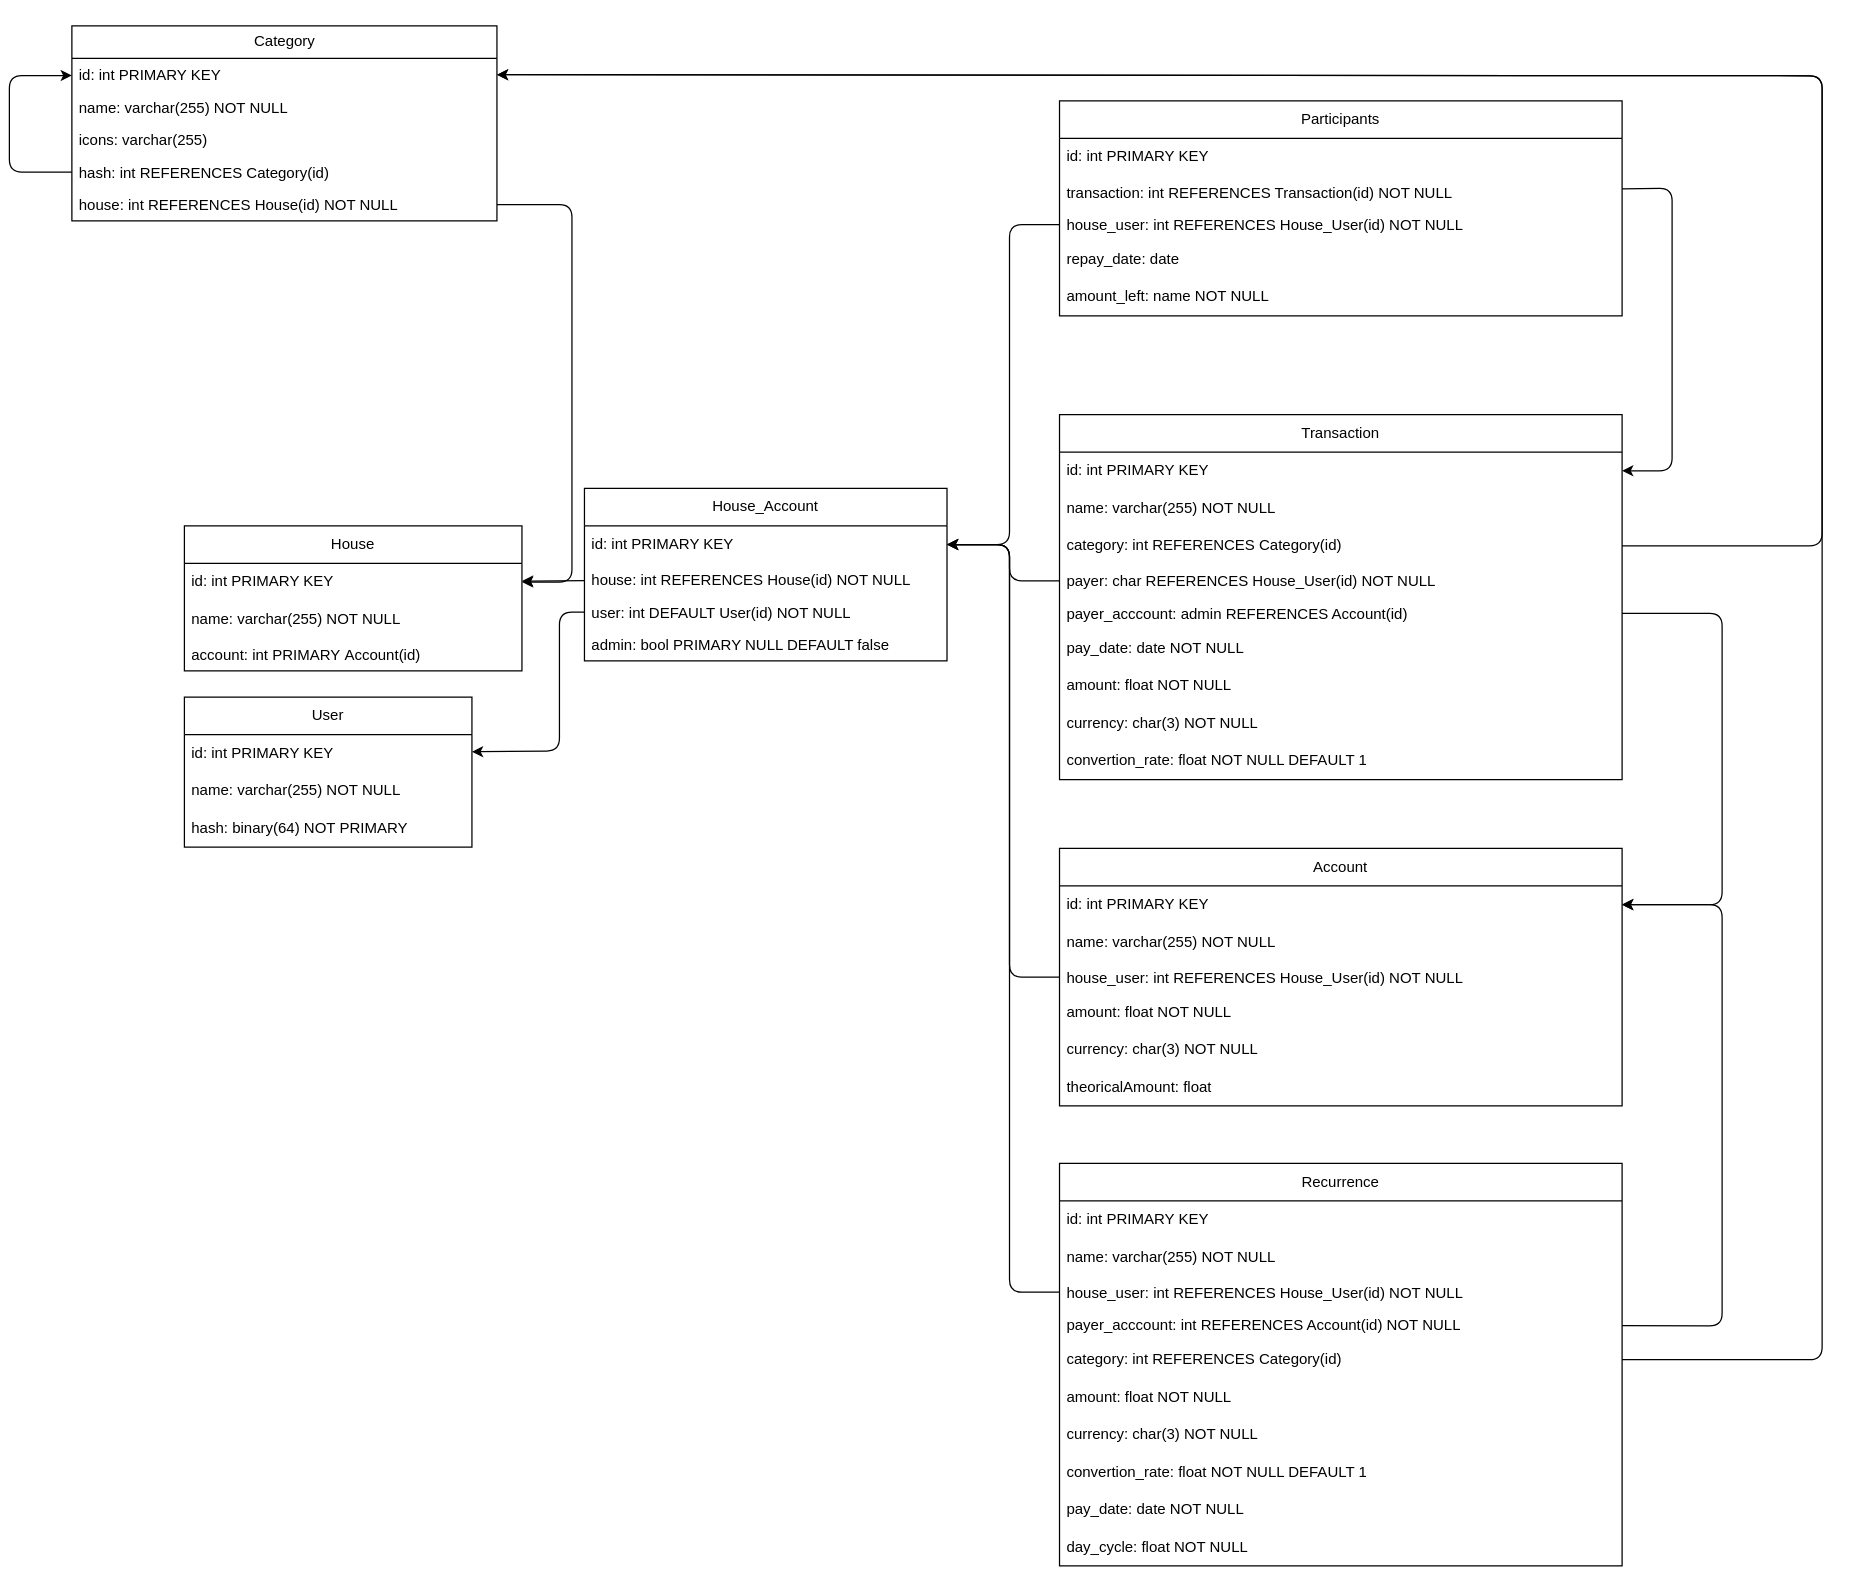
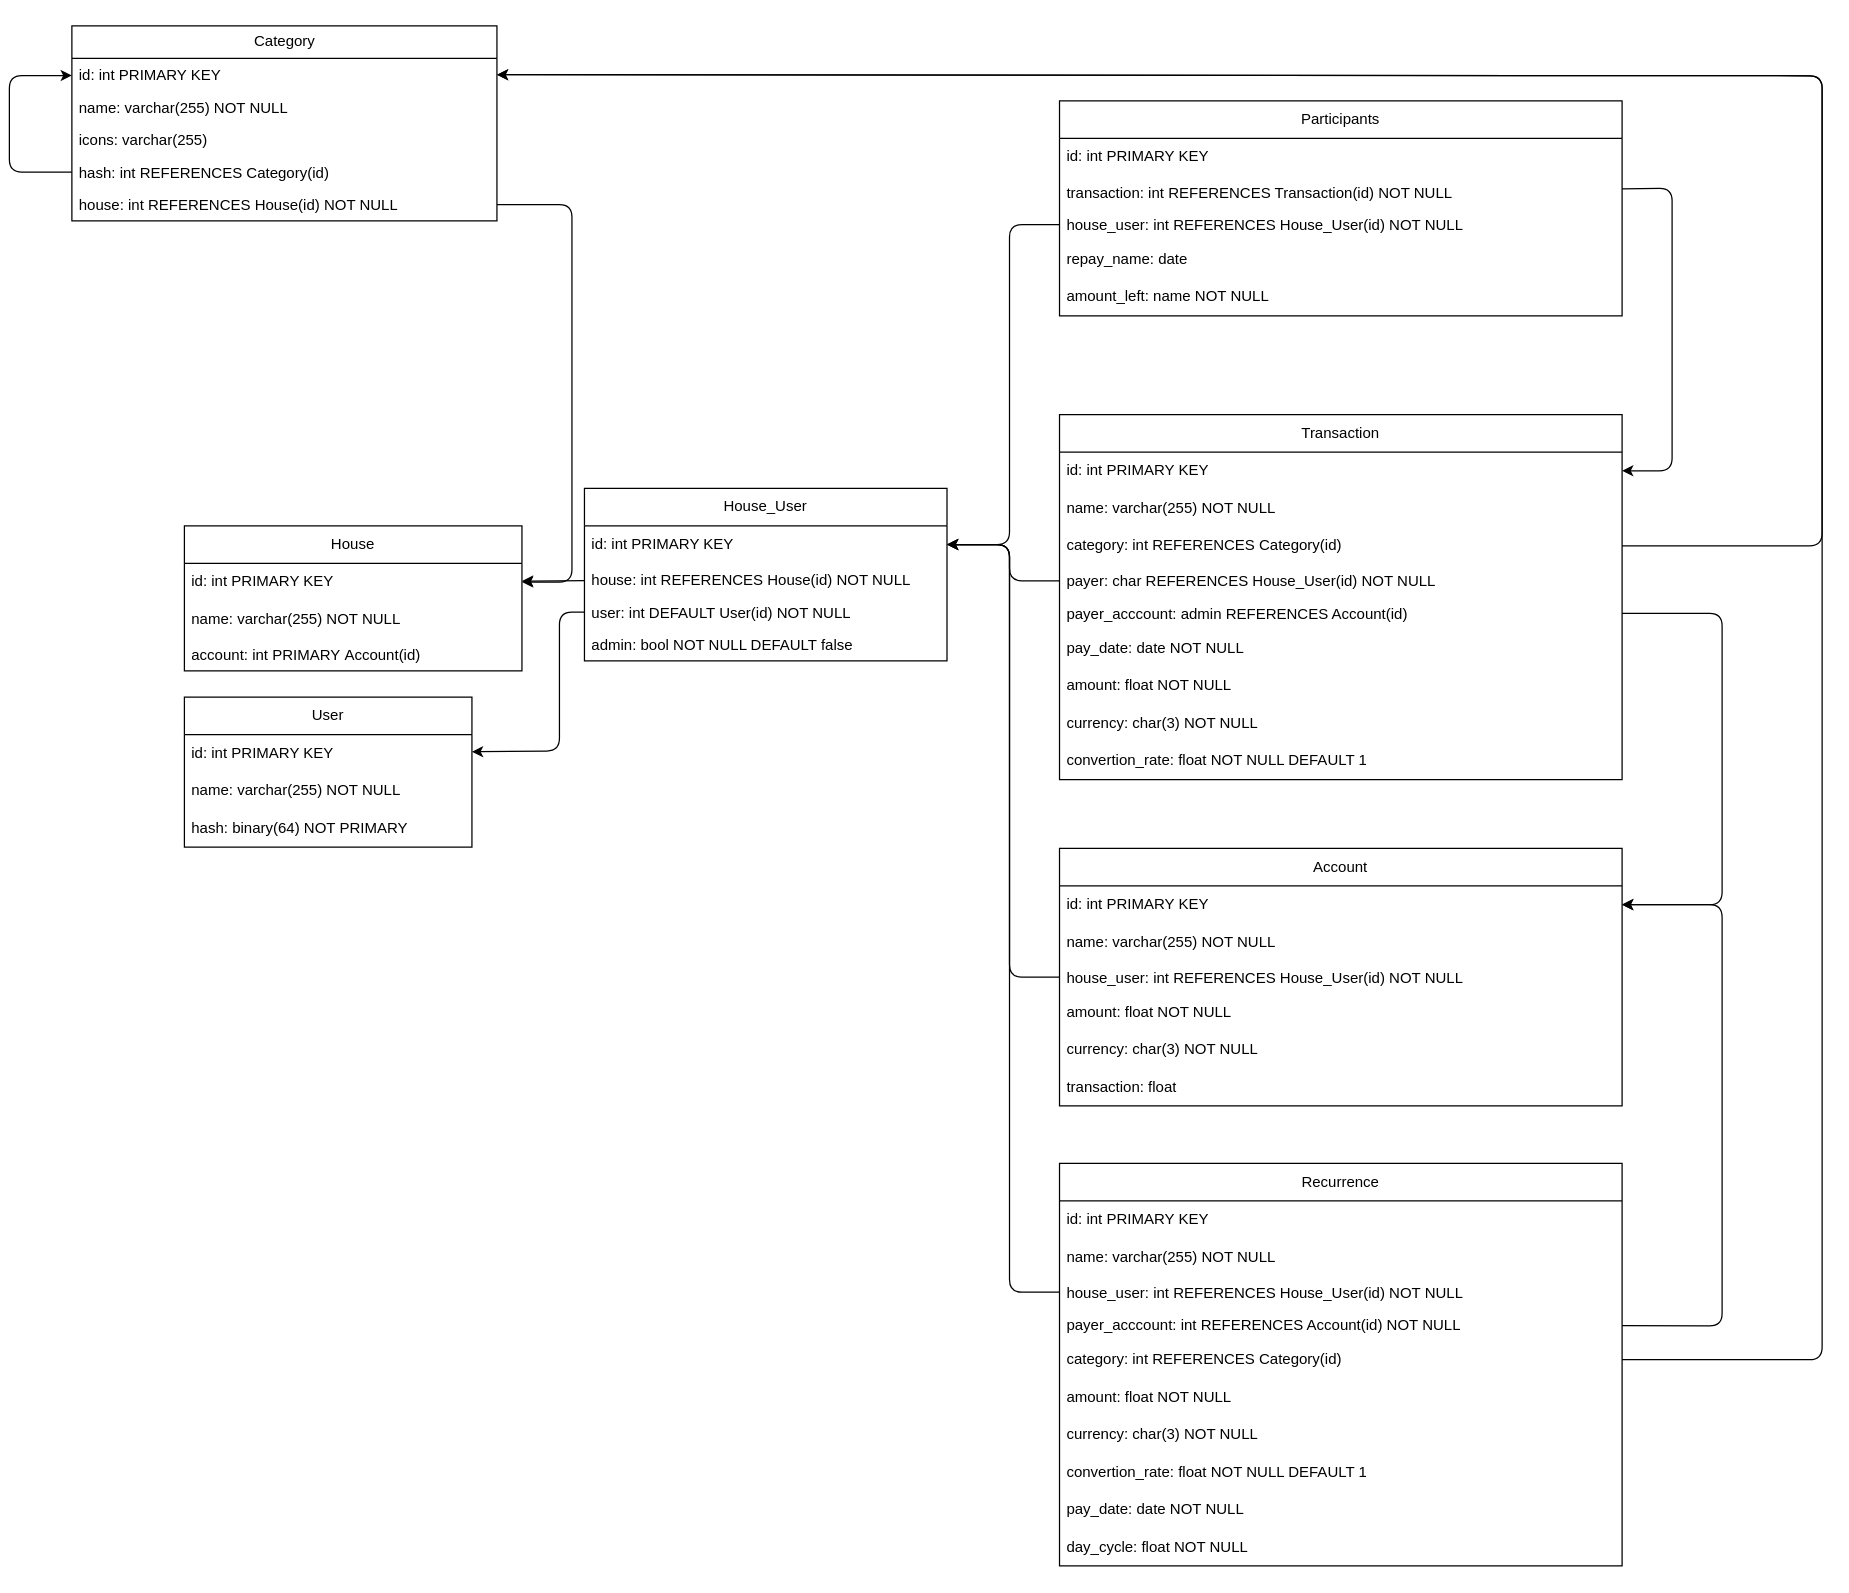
node "repay_date: date": label "repay_date: date" -> "repay_name: date"
node "House_Account": label "House_Account" -> "House_User"
node "admin: bool PRIMARY NULL DEFAULT false": label "admin: bool PRIMARY NULL DEFAULT false" -> "admin: bool NOT NULL DEFAULT false"
node "theoricalAmount: float": label "theoricalAmount: float" -> "transaction: float"
